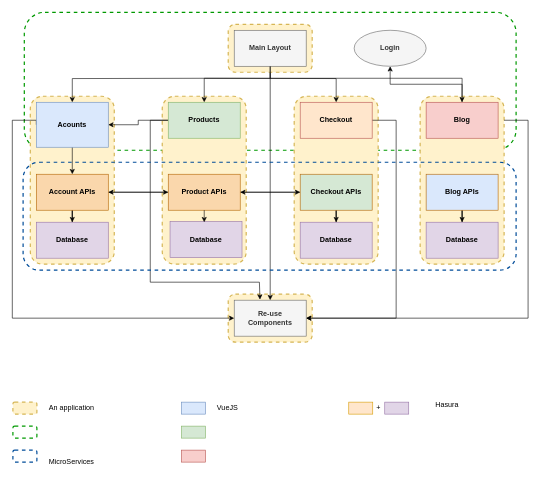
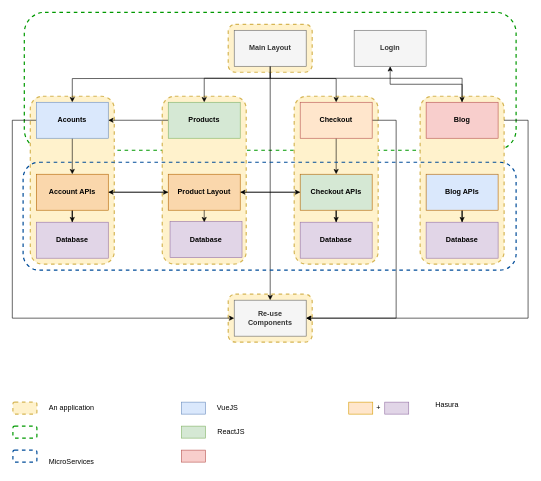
node "Login": shape ellipse -> rectangle
node "Acounts": size 72x45 -> 72x36
edge "Checkout" -> "Checkout APIs": added
node "Product APIs": label "Product APIs" -> "Product Layout"
edge "Products" -> "Re-use Components": removed
node "ReactJS": added
